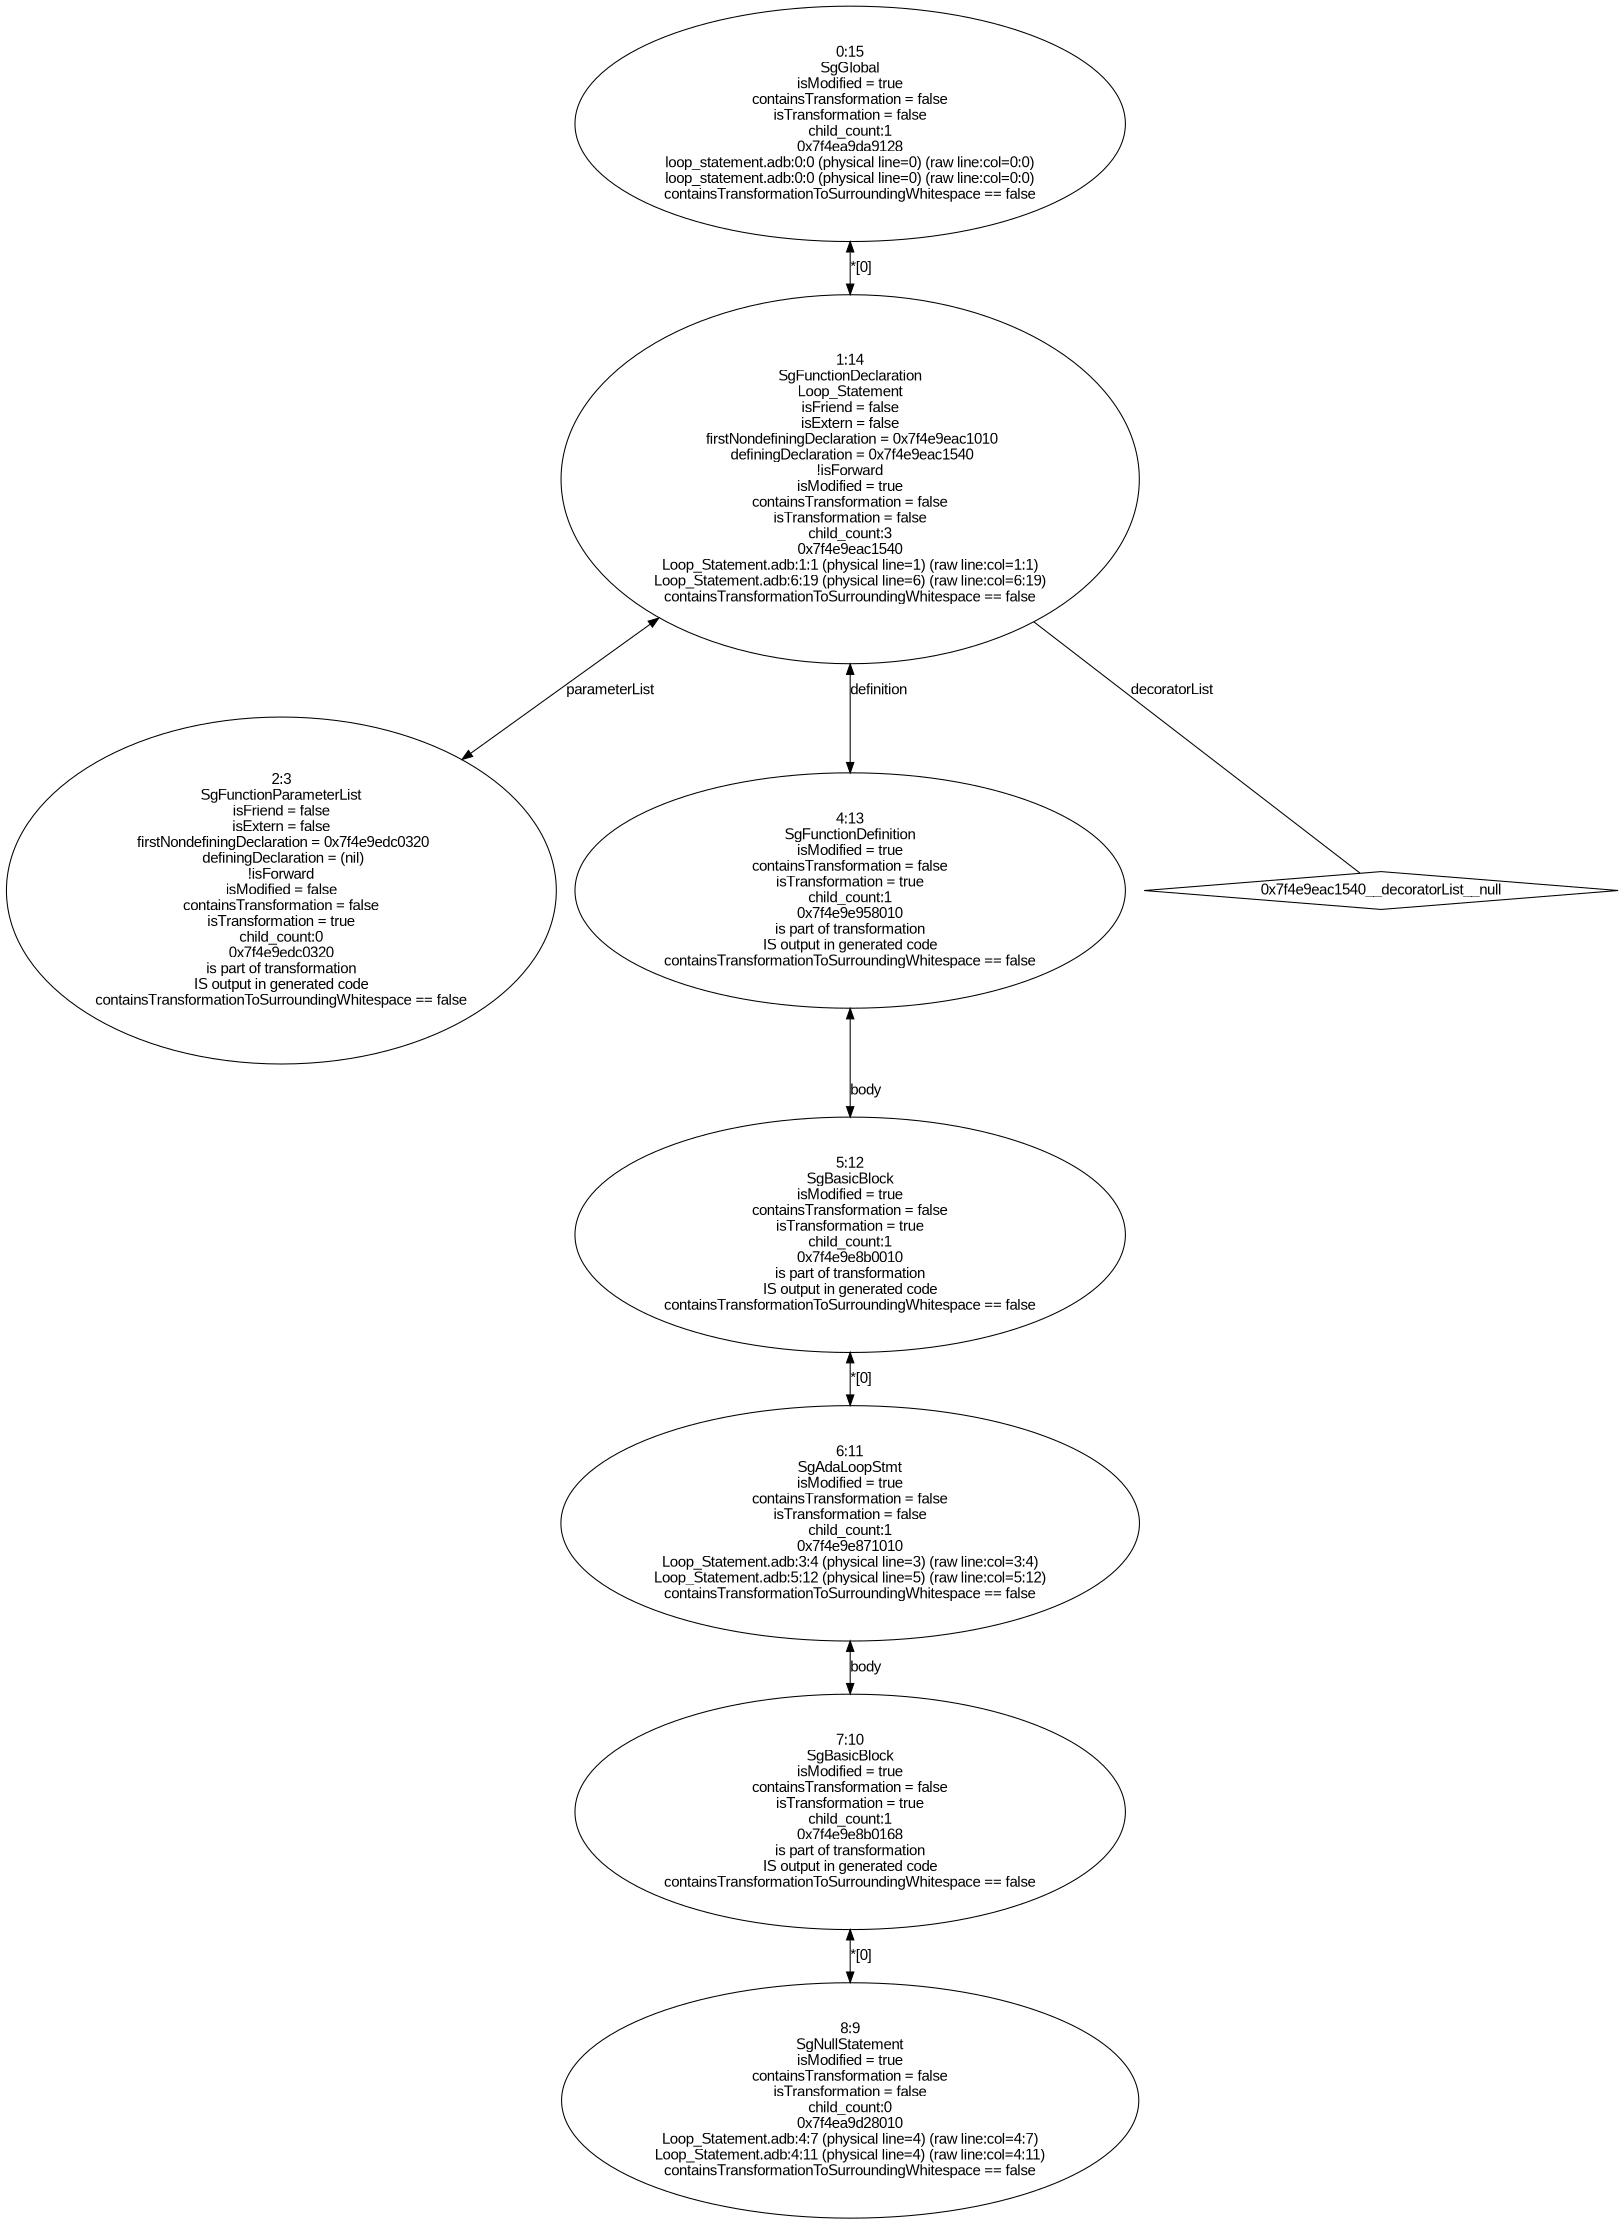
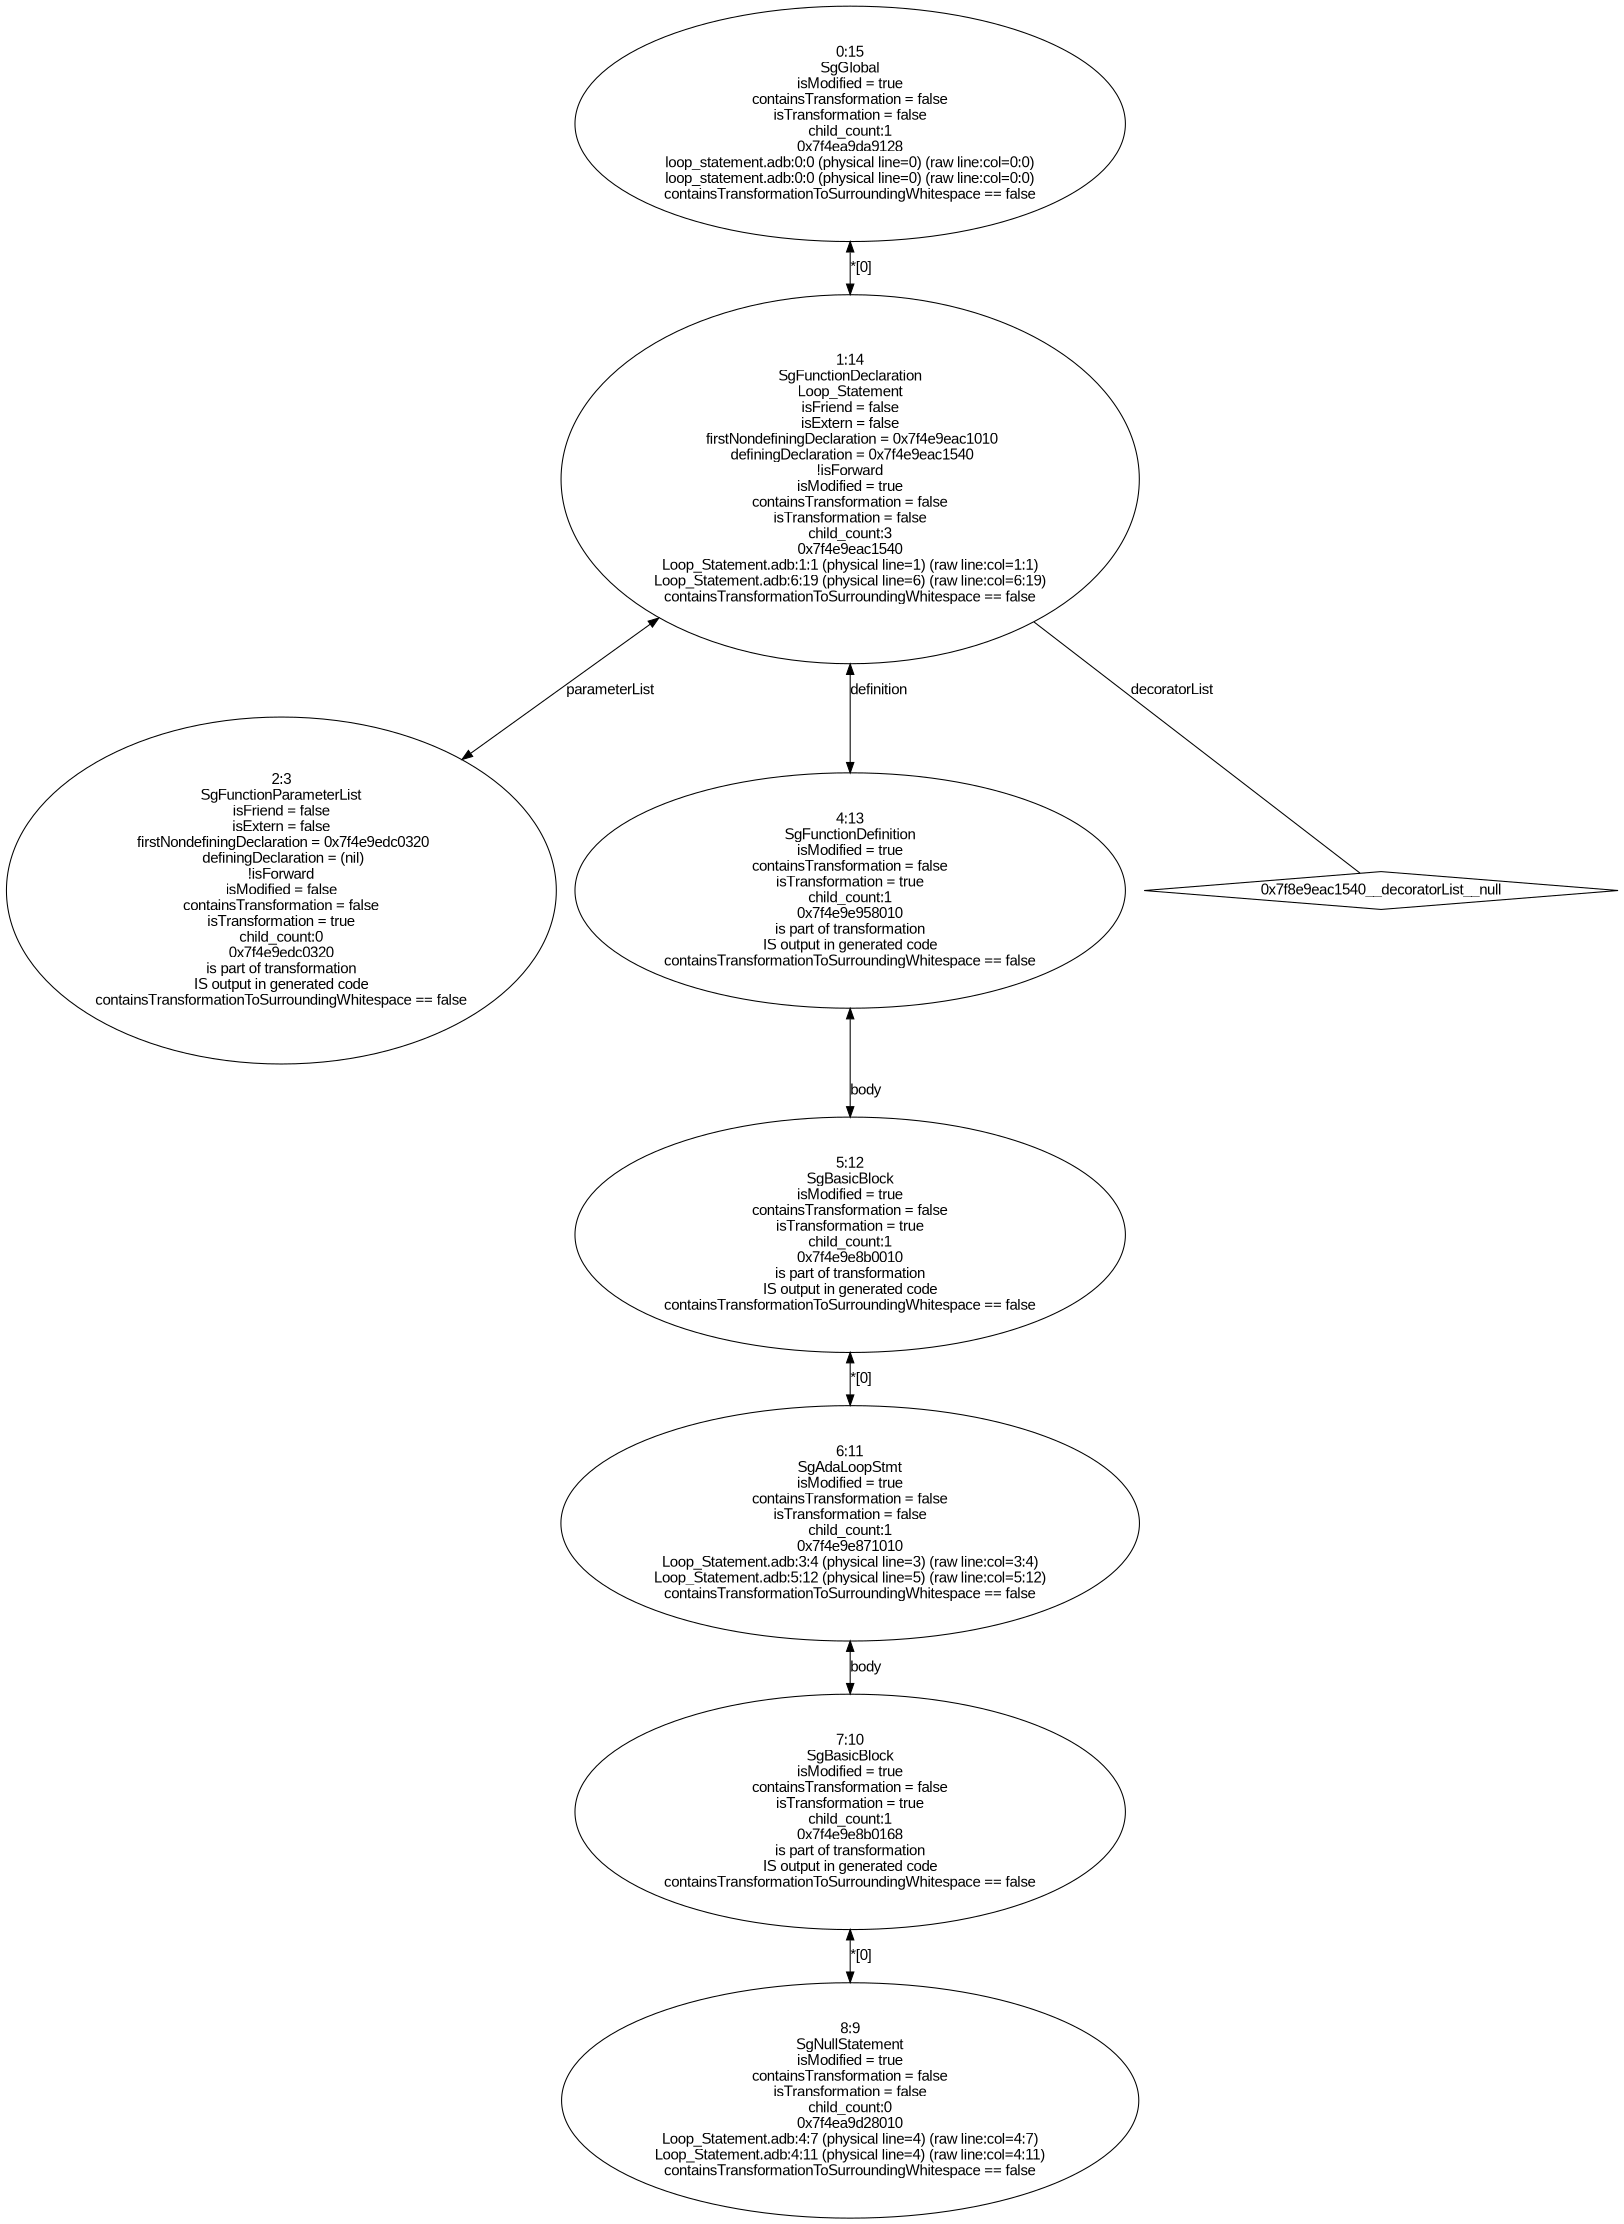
node "0x7f4e9eac1540__decoratorList__null": label "0x7f4e9eac1540__decoratorList__null" -> "0x7f8e9eac1540__decoratorList__null"
